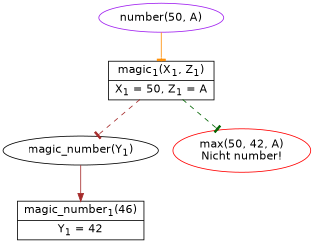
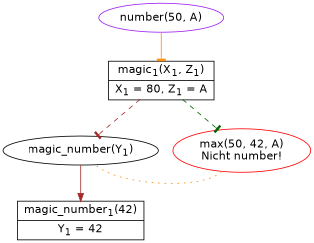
node "magic": text "= 50, Z" -> "= 80, Z"
edge "max(50, 42, A)" -> "magic_number(Y": added
node "magic_number": text "(46)" -> "(42)"
